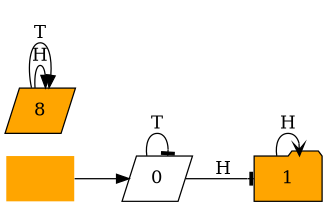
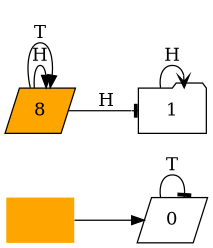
edge "0" -> "1": now "8" -> "1"
node "1": fillcolor orange -> white
